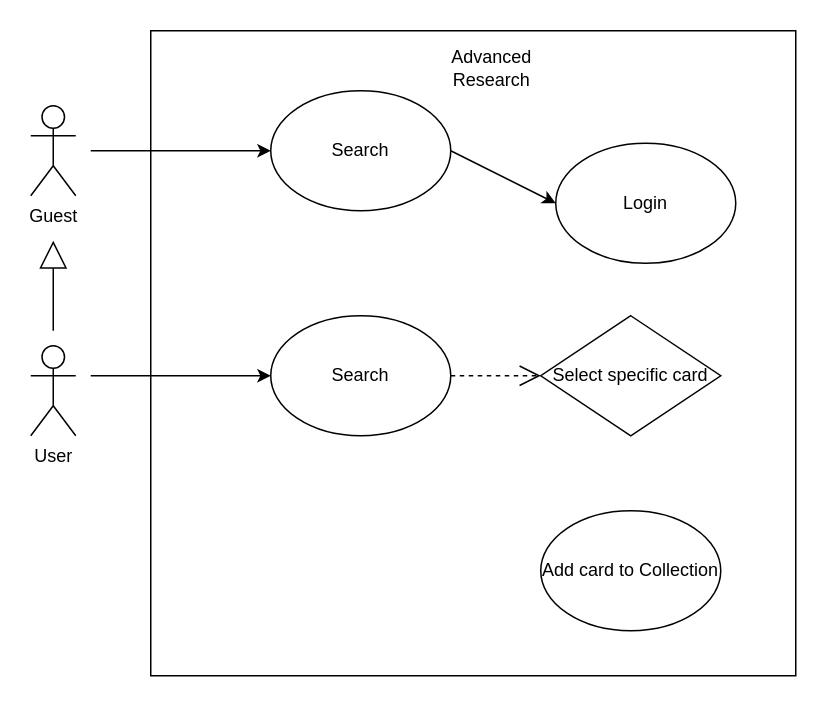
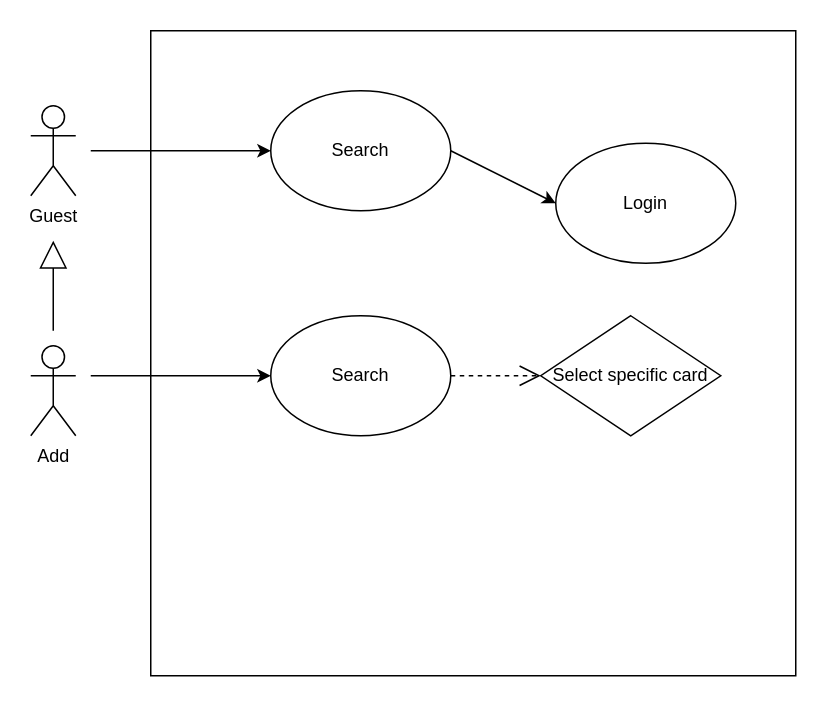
node "Advanced Research": removed
node "User": label "User" -> "Add"
node "Add card to Collection": removed
